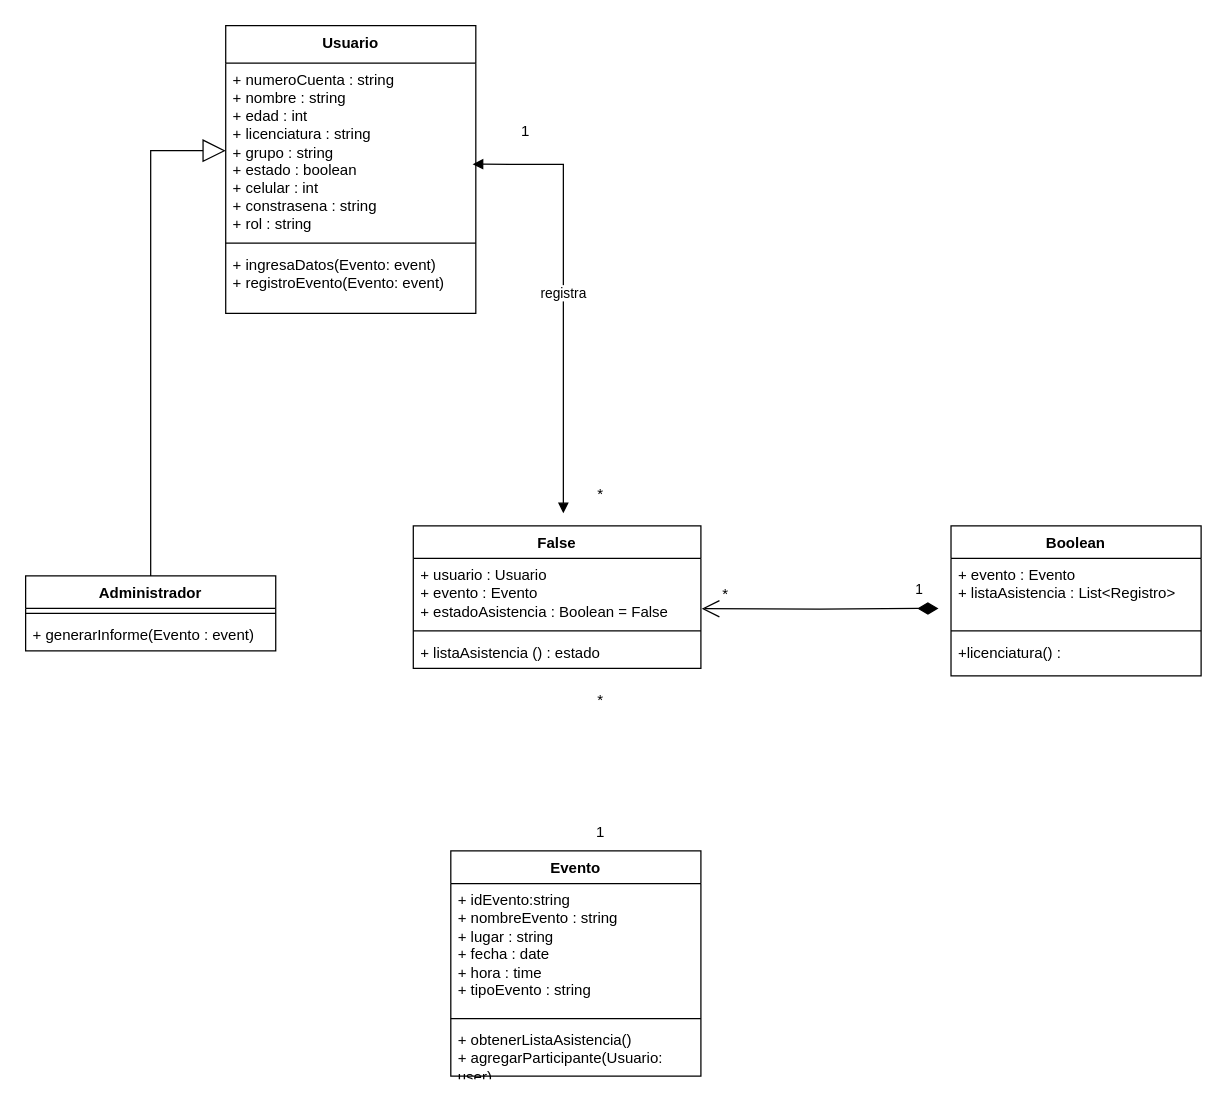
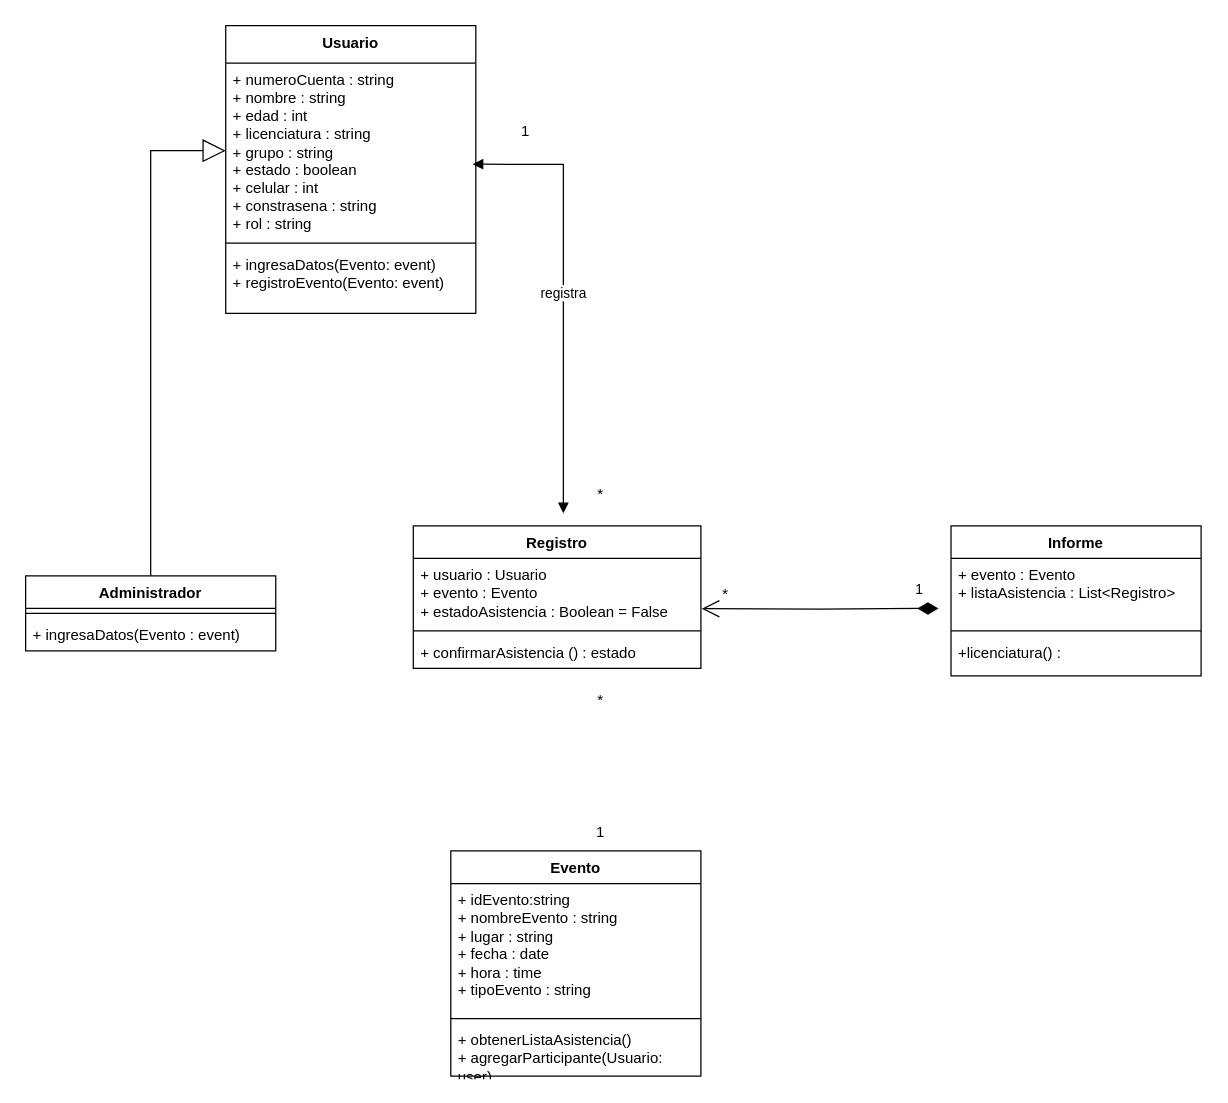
node "False": label "False" -> "Registro"
node "Boolean": label "Boolean" -> "Informe"
node "+ generarInforme(Evento : event)": label "+ generarInforme(Evento : event)" -> "+ ingresaDatos(Evento : event)"
node "+ listaAsistencia () : estado": label "+ listaAsistencia () : estado" -> "+ confirmarAsistencia () : estado"
